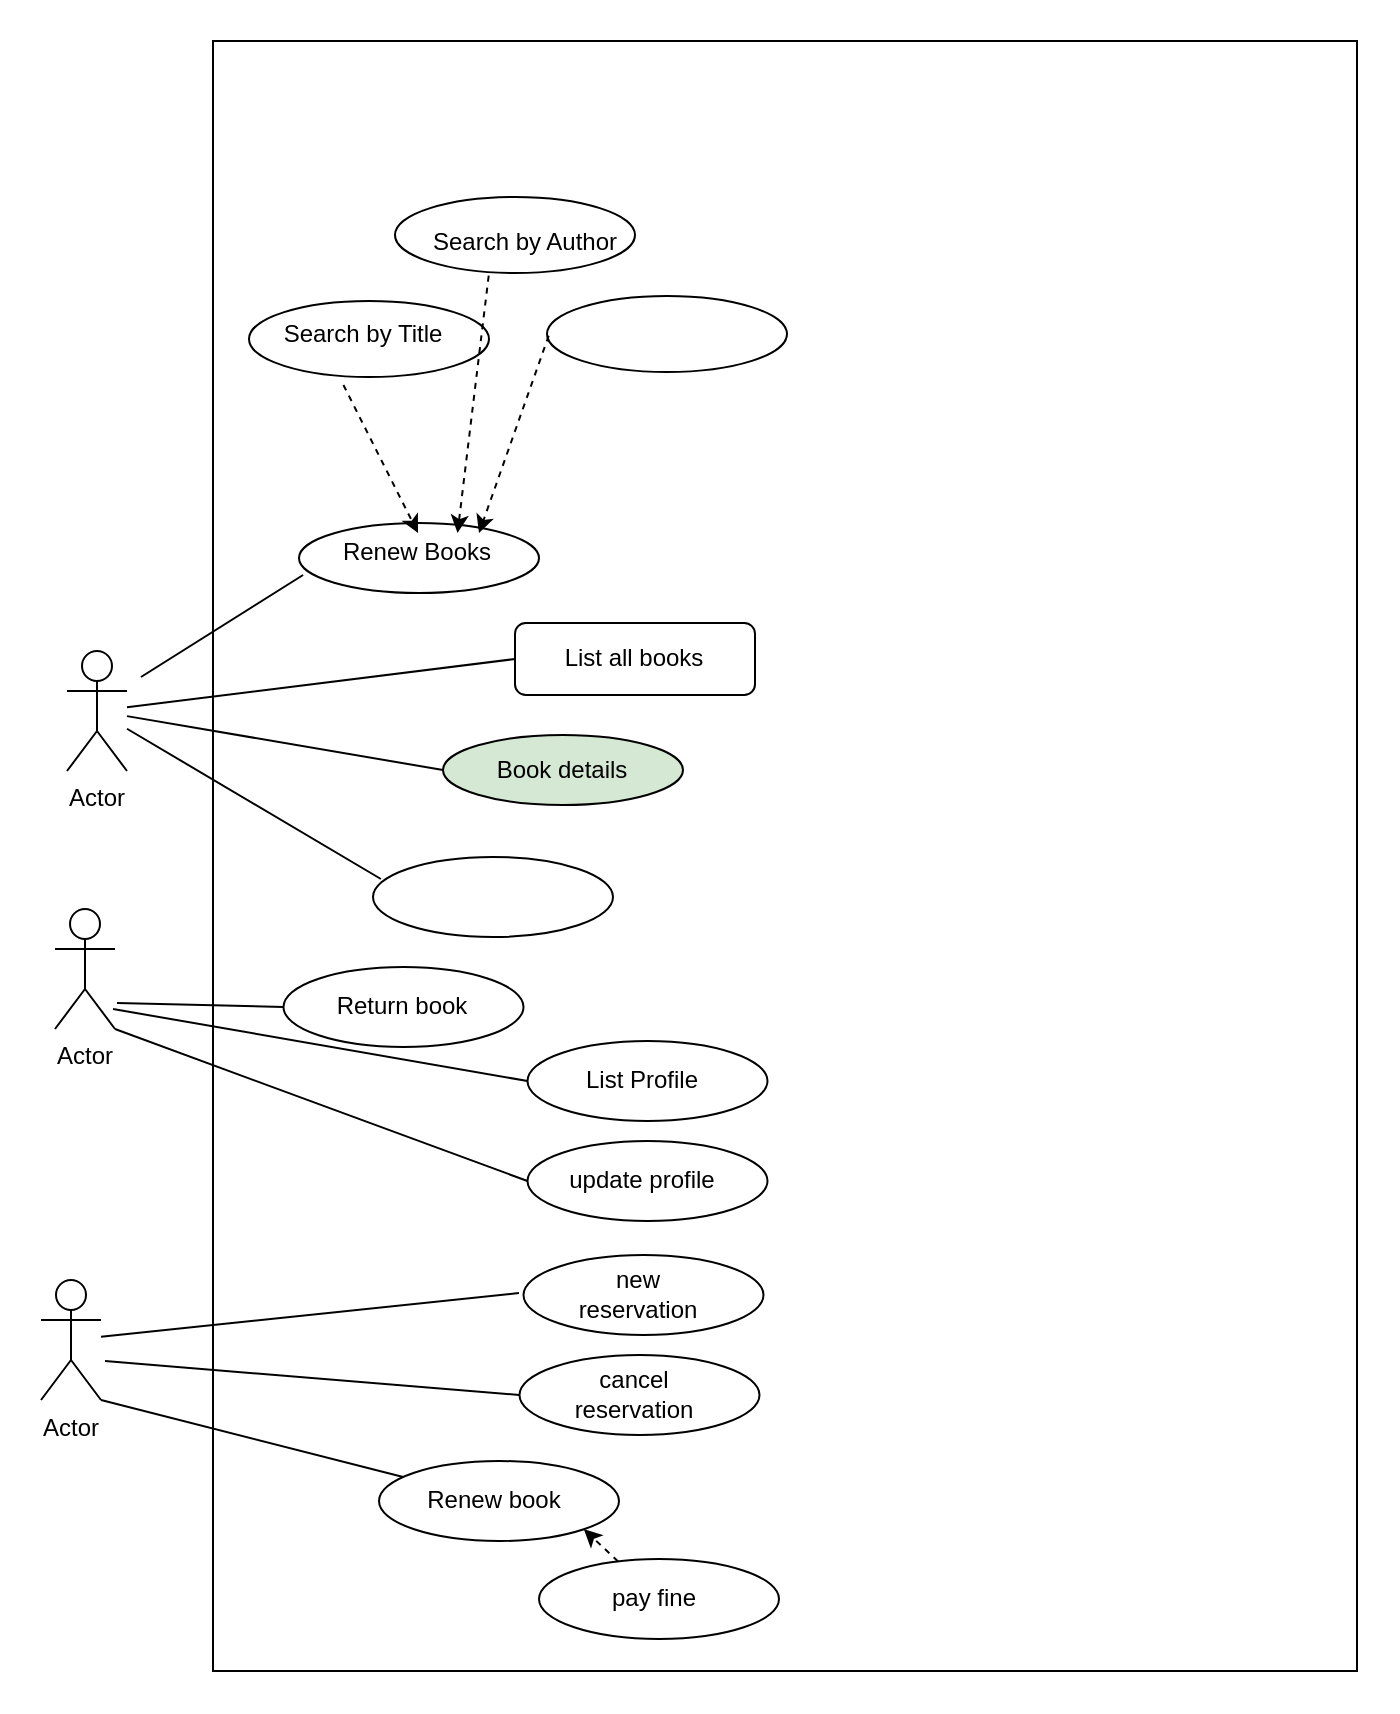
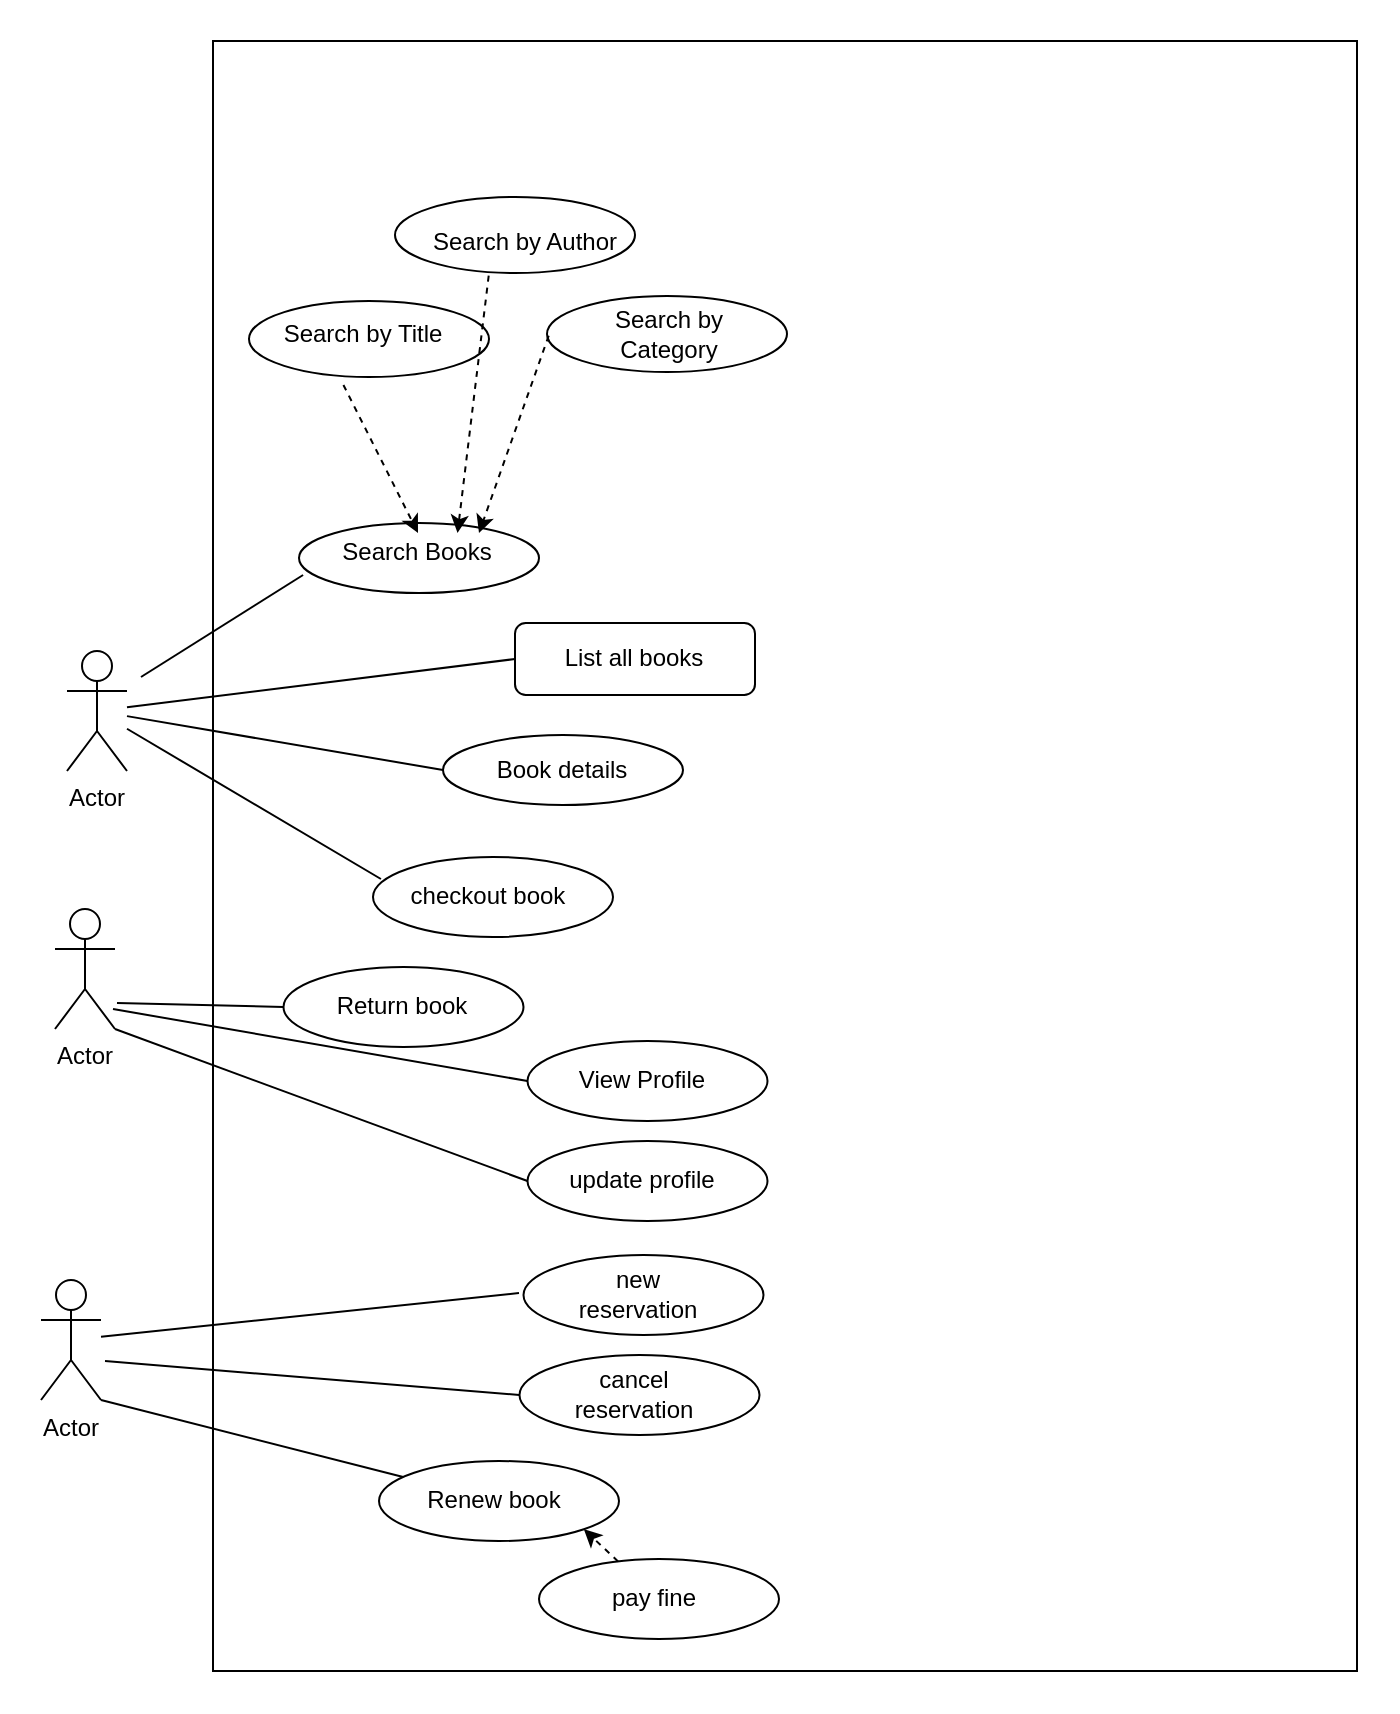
node "Search by Category": added
node "Renew Books": label "Renew Books" -> "Search Books"
node "Book details": fillcolor #d5e8d4 -> #ffffff
node "checkout book": added
node "List Profile": label "List Profile" -> "View Profile"
